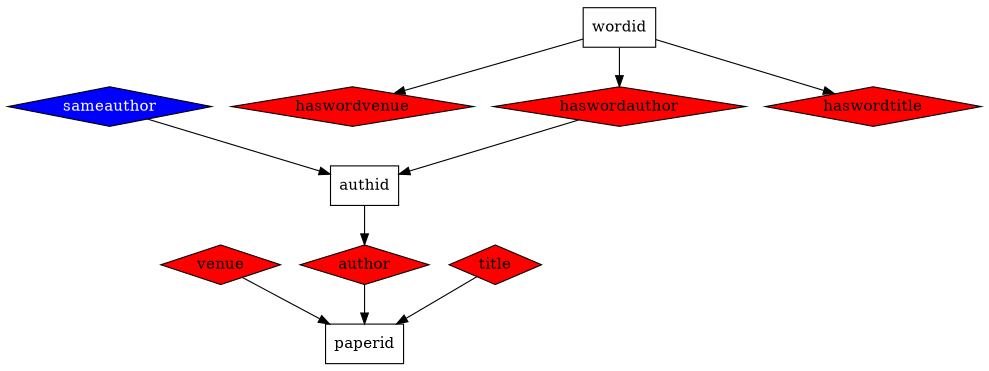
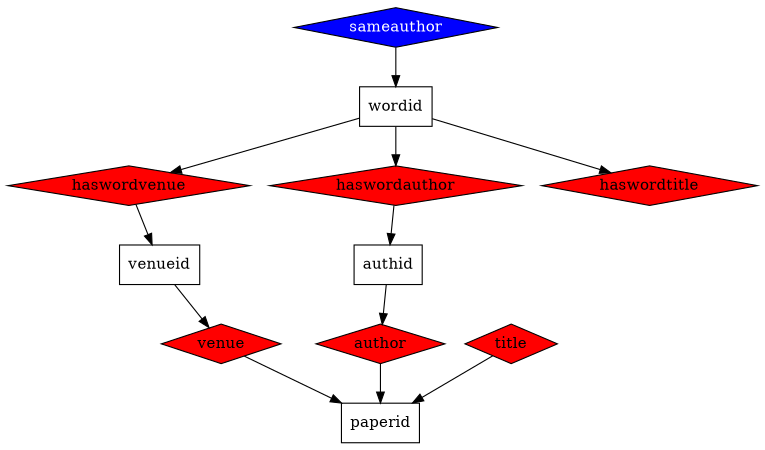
edge "sameauthor" -> "authid": now "sameauthor" -> "wordid"
node "venueid": added
